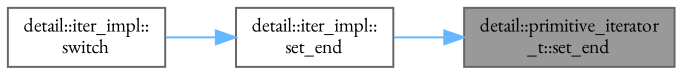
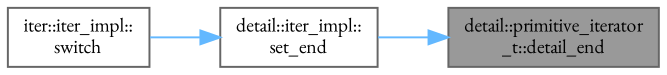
node "detail::iter_impl:: switch": label "detail::iter_impl:: switch" -> "iter::iter_impl:: switch"
node "detail::primitive_iterator _t::set_end": label "detail::primitive_iterator _t::set_end" -> "detail::primitive_iterator _t::detail_end"
